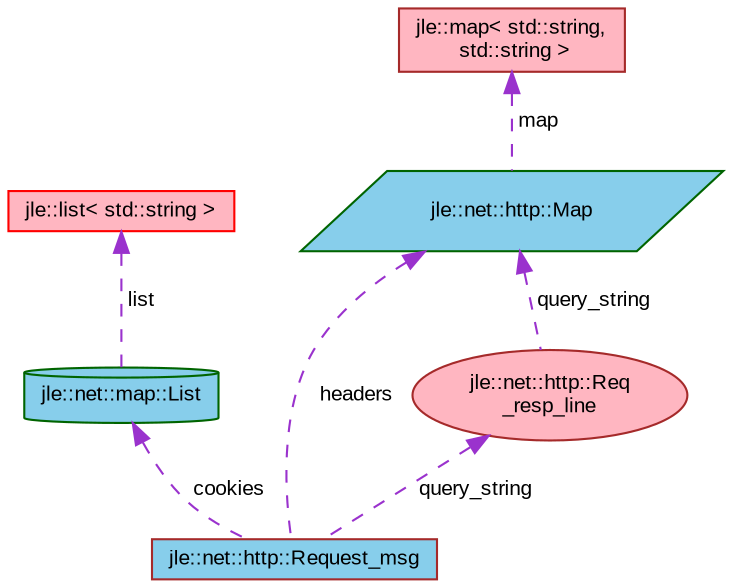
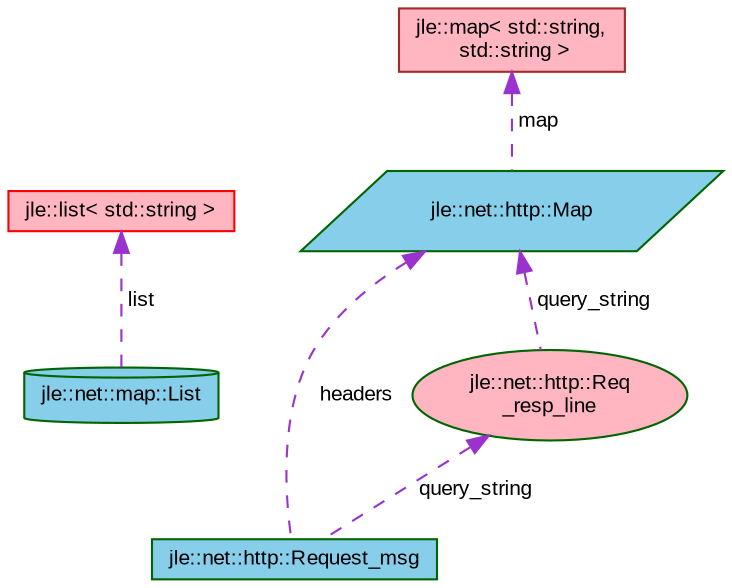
node "jle::net::http::Req _resp_line": color brown -> darkgreen
edge "jle::net::http::Request_msg" -> "jle::net::map::List": removed, label "cookies"
node "jle::net::http::Request_msg": color brown -> darkgreen
